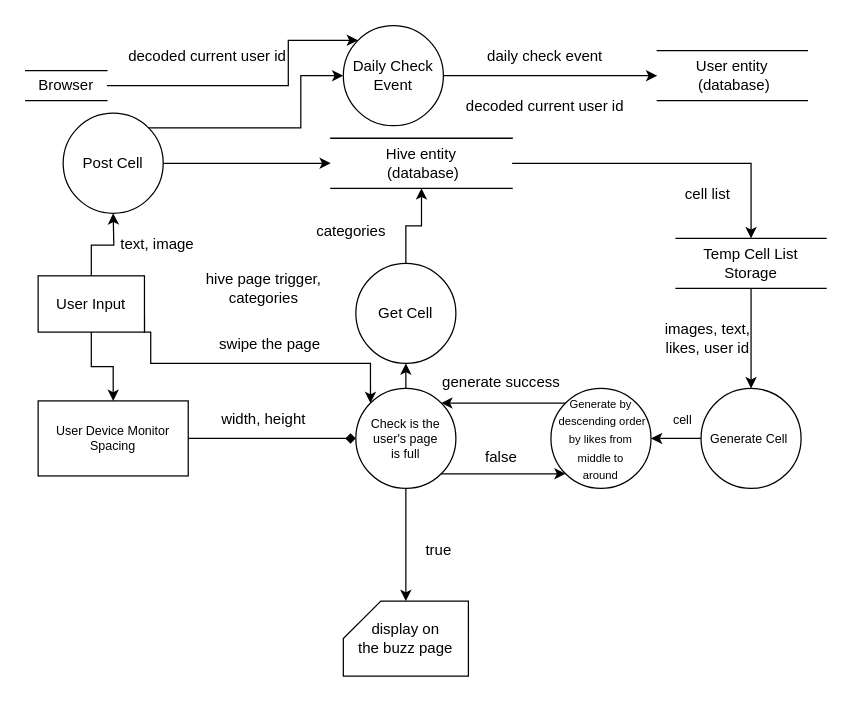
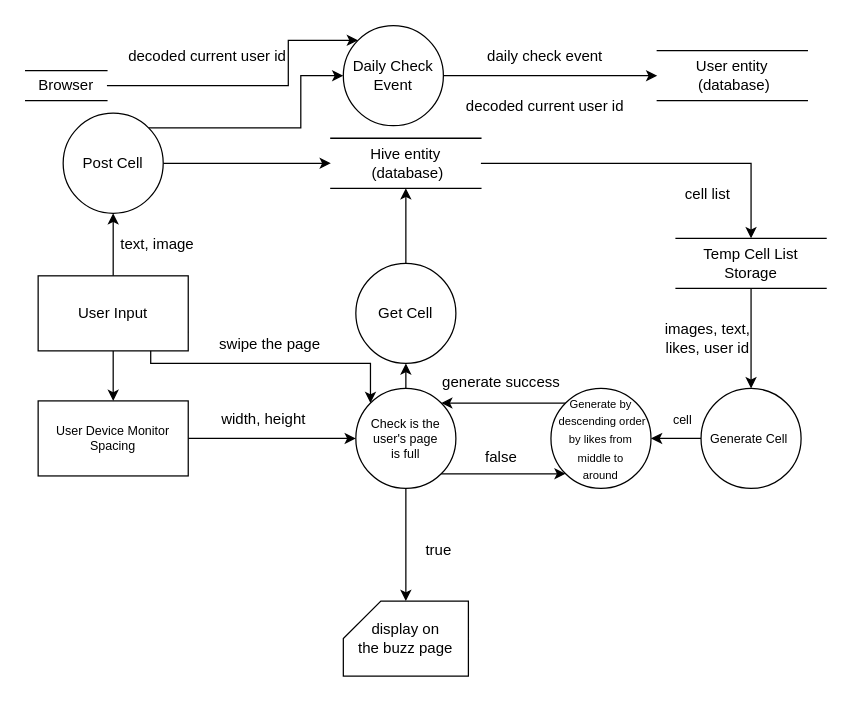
node "Hive entity (database)": size 181x50 -> 150x50
node "categories": removed
node "hive page trigger, categories": removed
node "User Input": size 106x56 -> 150x75
edge "User Device Monitor Spacing" -> "Check is the user's page is full": arrowhead diamond -> classic
